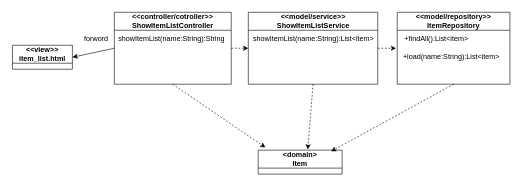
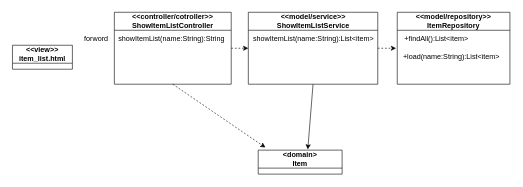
edge "<<controller/cotroller>> ShowItemListController" -> "<<view>> item_list.html": removed
edge "<<model/service>> ShowItemListService" -> "<domain> Item": style dashed -> solid
edge "<<model/repository>> ItemRepository" -> "<domain> Item": removed
